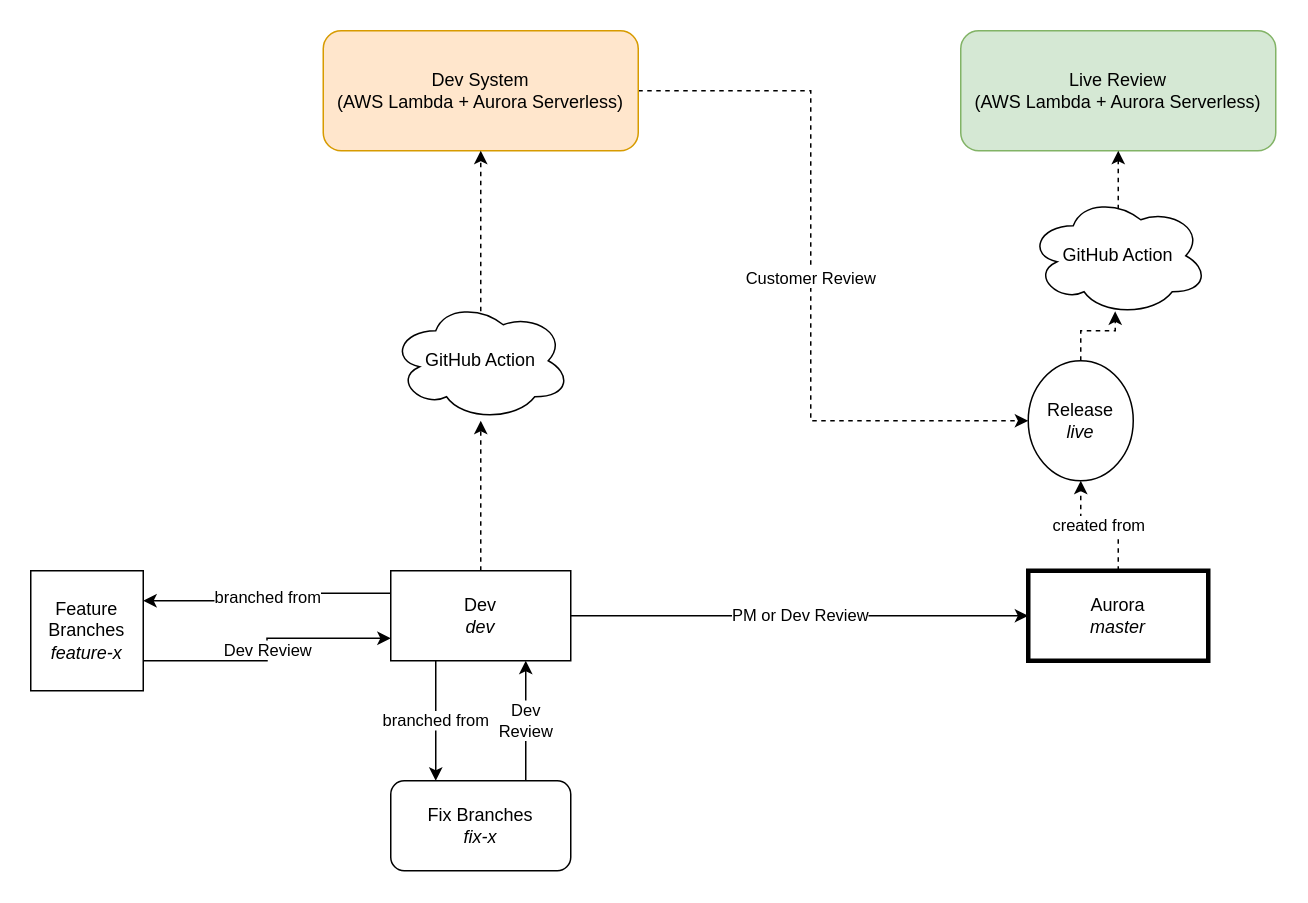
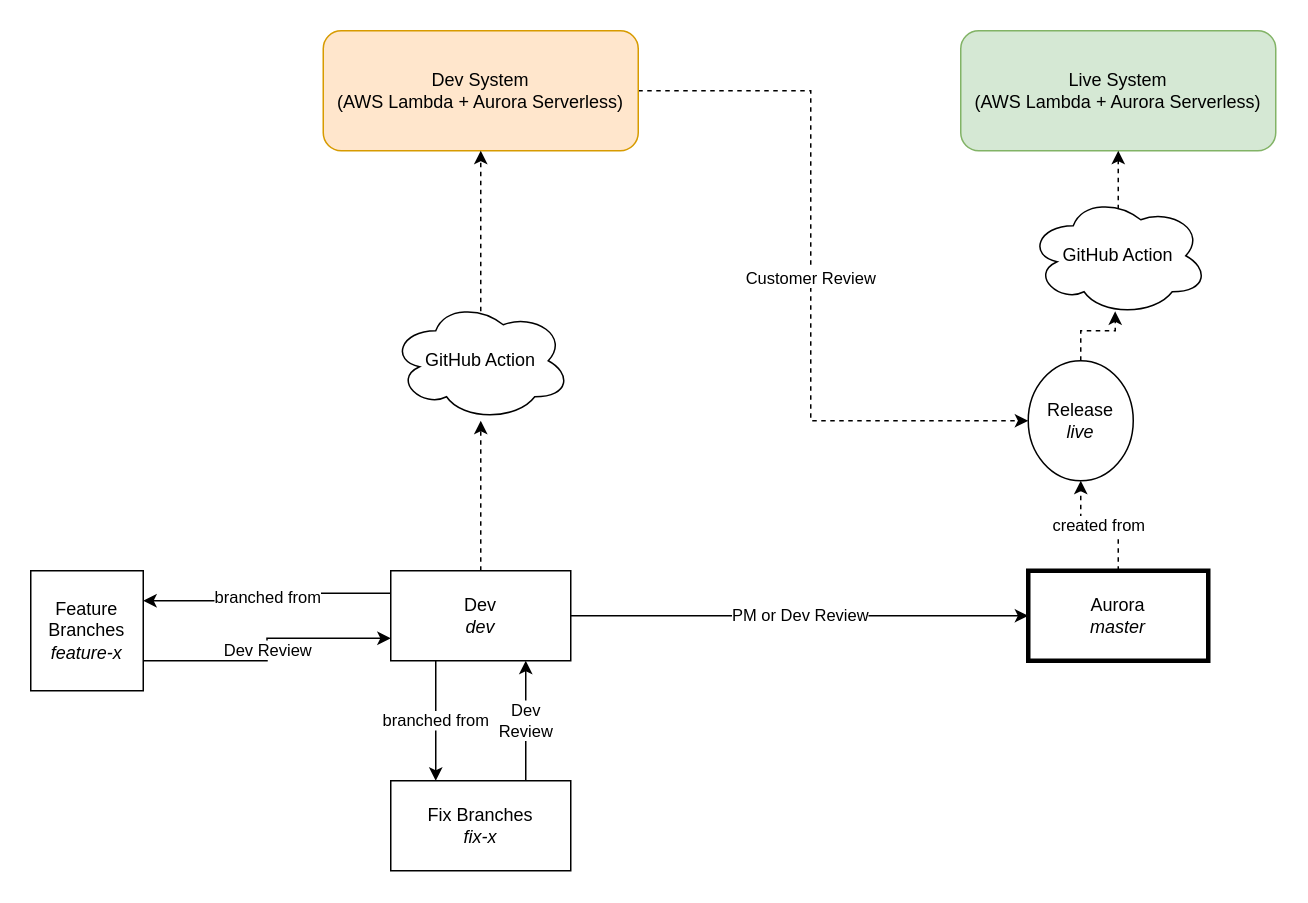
node "Live Review (AWS Lambda + Aurora Serverless)": label "Live Review (AWS Lambda + Aurora Serverless)" -> "Live System (AWS Lambda + Aurora Serverless)"
node "Fix Branches fix-x": shape rounded rectangle -> rectangle
